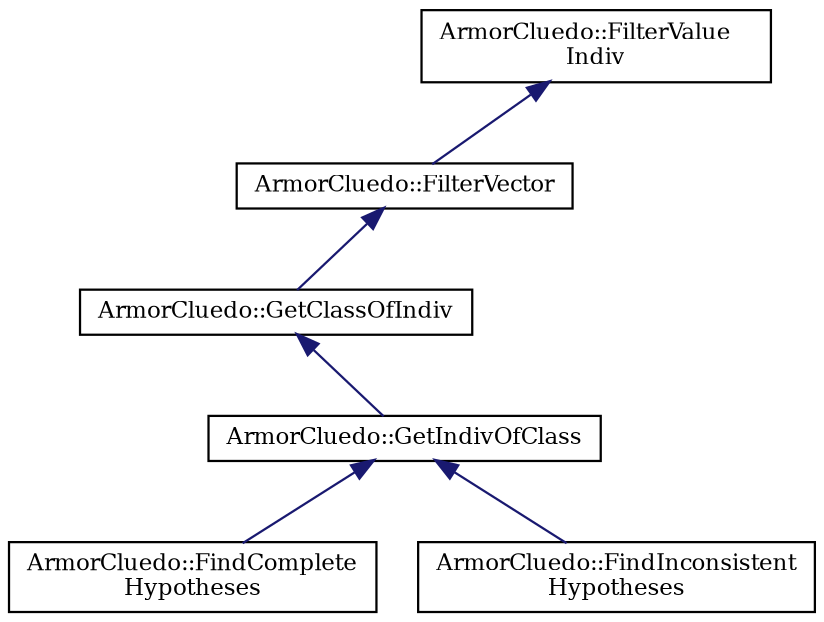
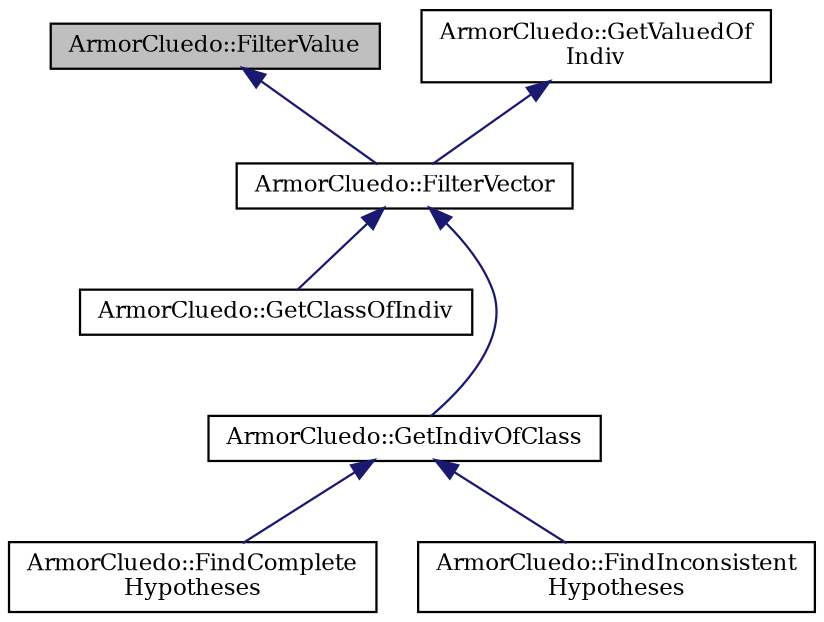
node "ArmorCluedo::FilterValue": added
node "ArmorCluedo::FilterValue Indiv": label "ArmorCluedo::FilterValue Indiv" -> "ArmorCluedo::GetValuedOf Indiv"
edge "ArmorCluedo::GetIndivOfClass" -> "ArmorCluedo::GetClassOfIndiv": now "ArmorCluedo::GetIndivOfClass" -> "ArmorCluedo::FilterVector"
